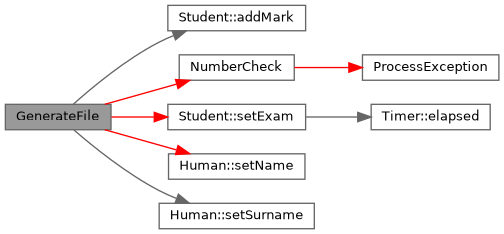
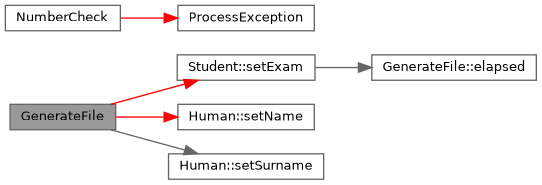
node "Student::addMark": removed
edge "GenerateFile" -> "NumberCheck": removed
node "Timer::elapsed": label "Timer::elapsed" -> "GenerateFile::elapsed"
